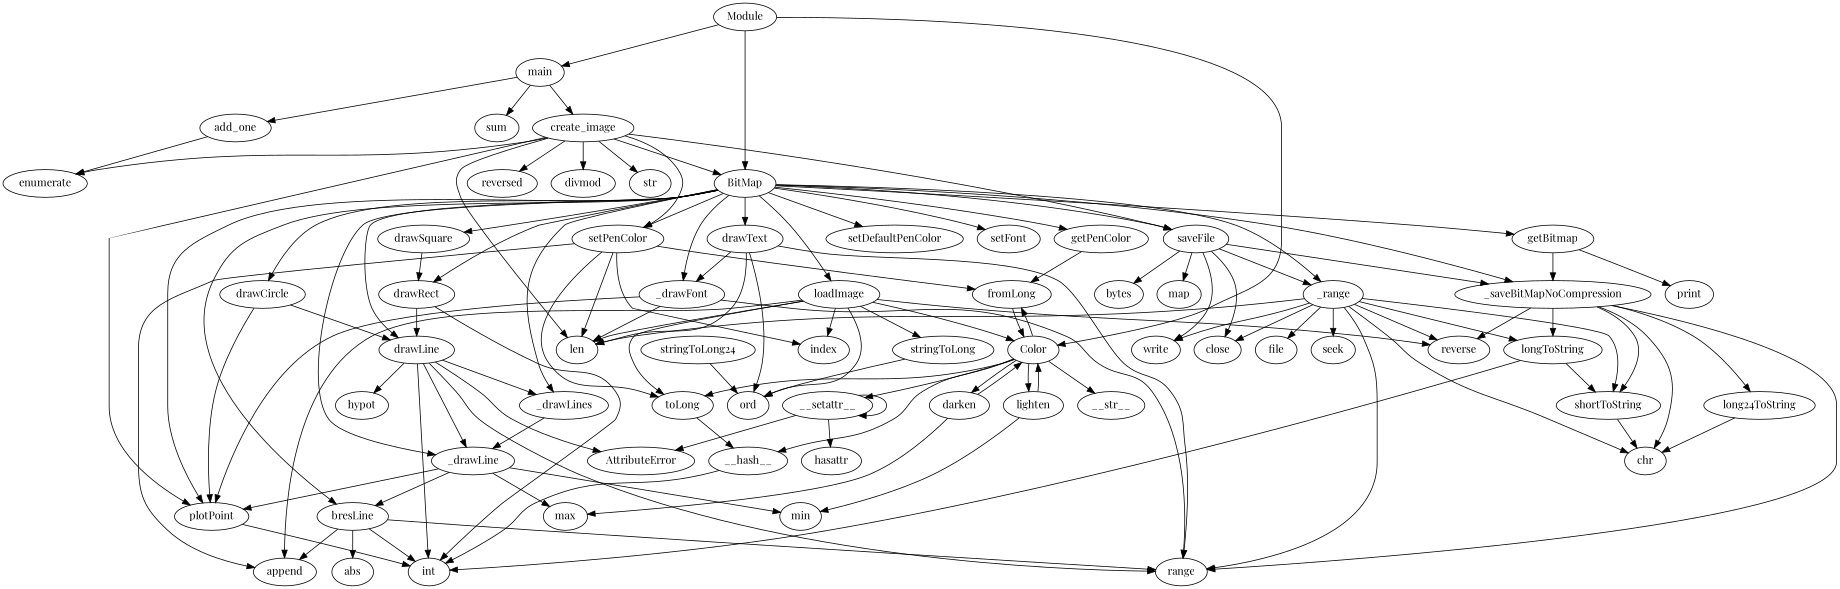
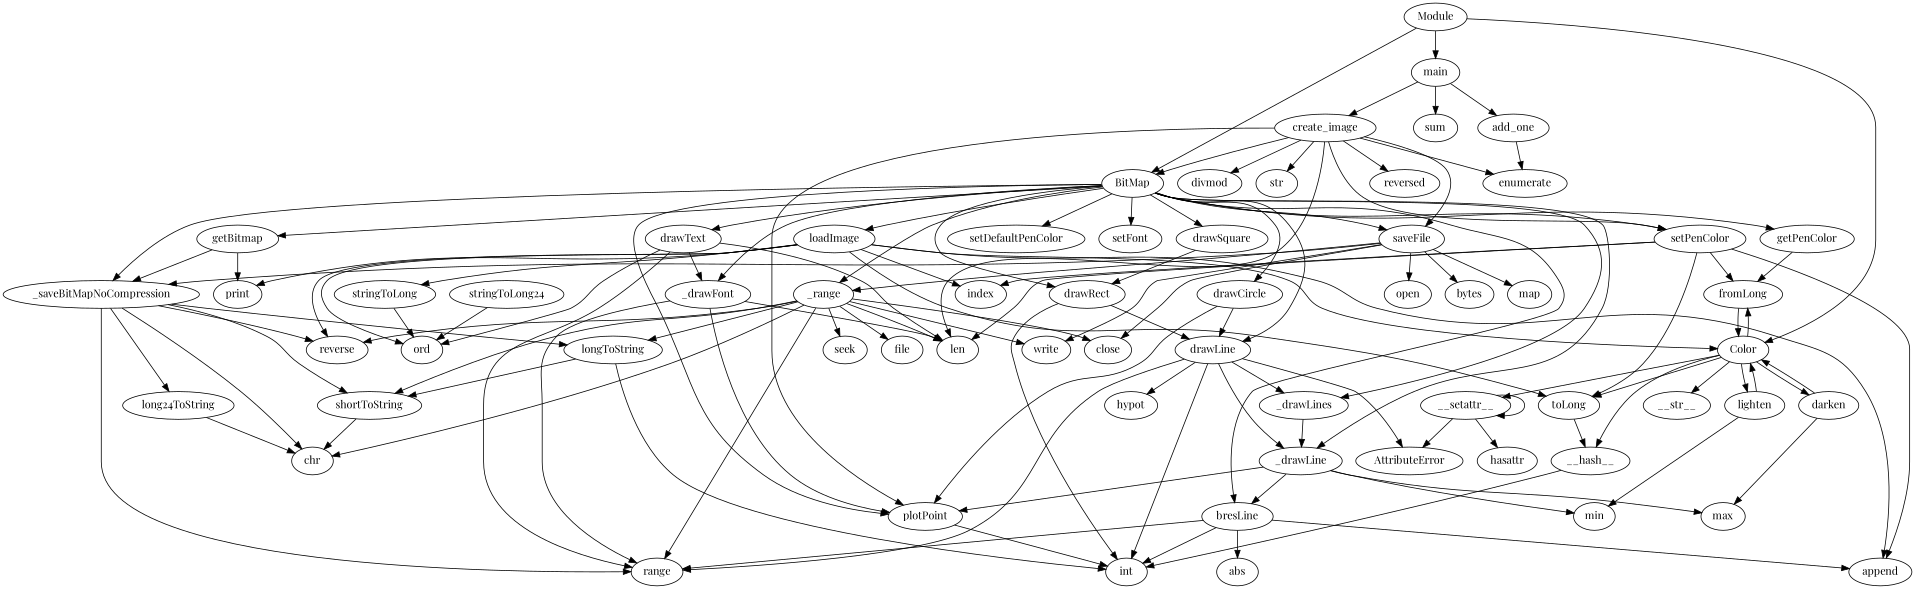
node "open": added
edge "loadImage" -> "len": now "loadImage" -> "print"
